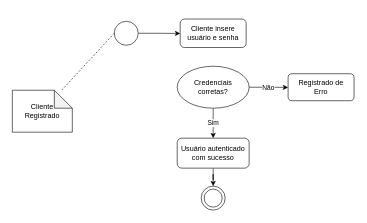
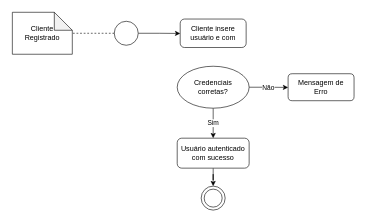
node "Cliente insere usuário e senha": label "Cliente insere usuário e senha" -> "Cliente insere usuário e com"
node "Registrado de Erro": label "Registrado de Erro" -> "Mensagem de Erro"
node "Cliente Registrado": moved (42, 111) -> (42, 33)
